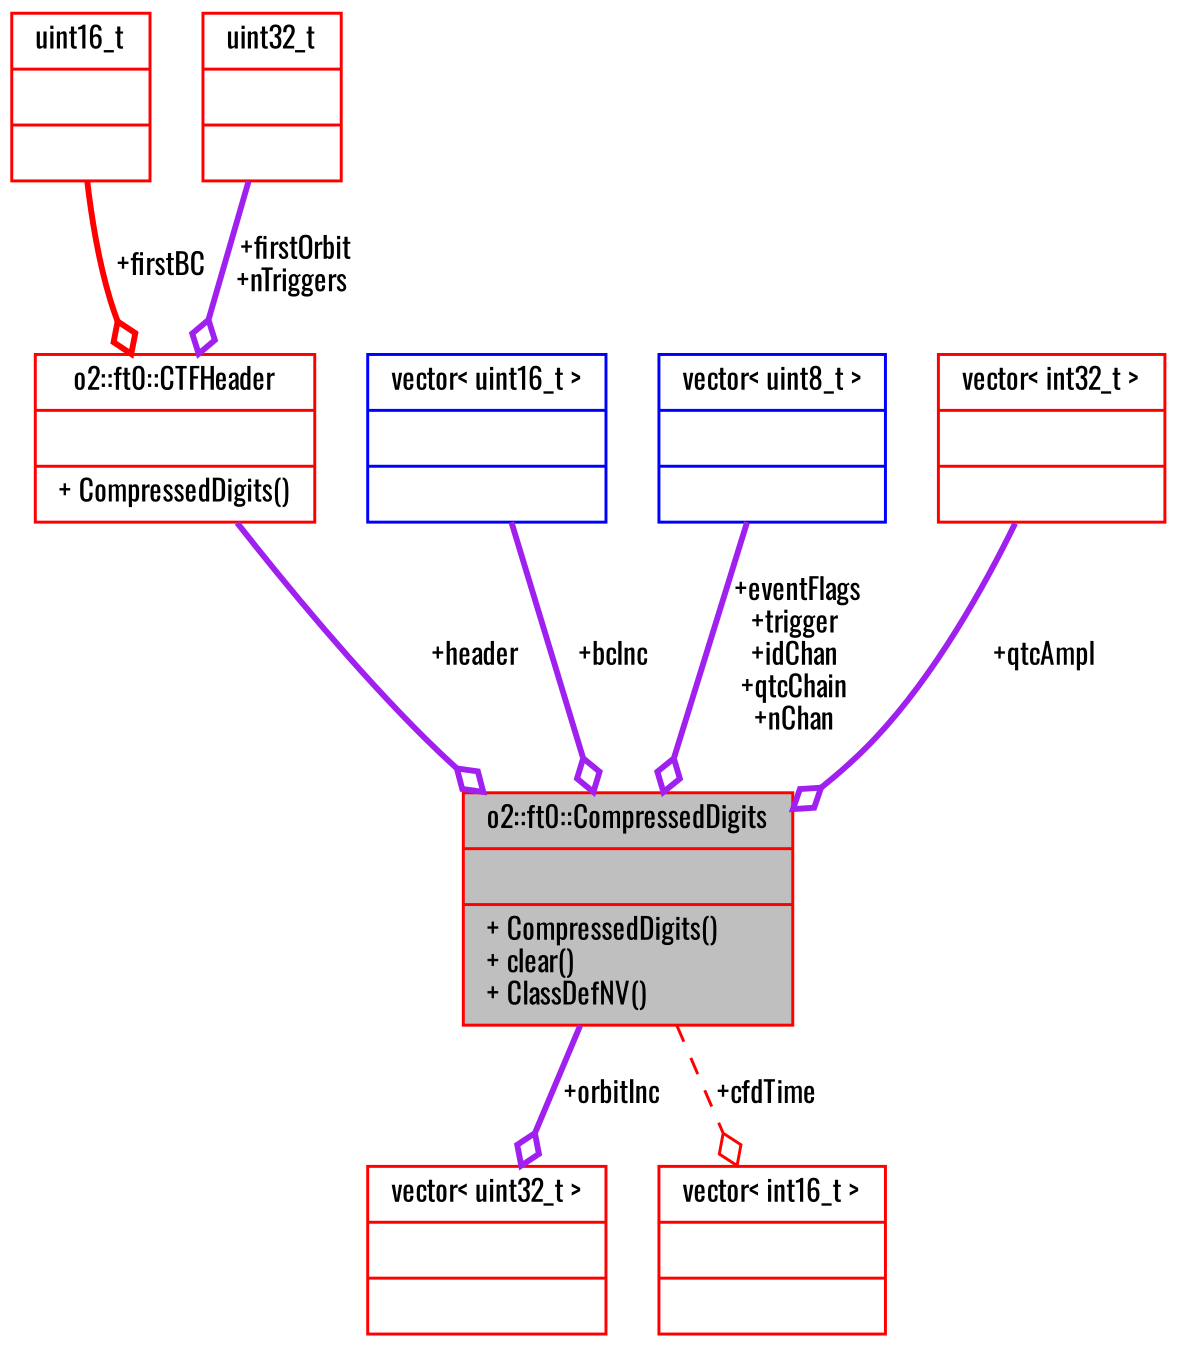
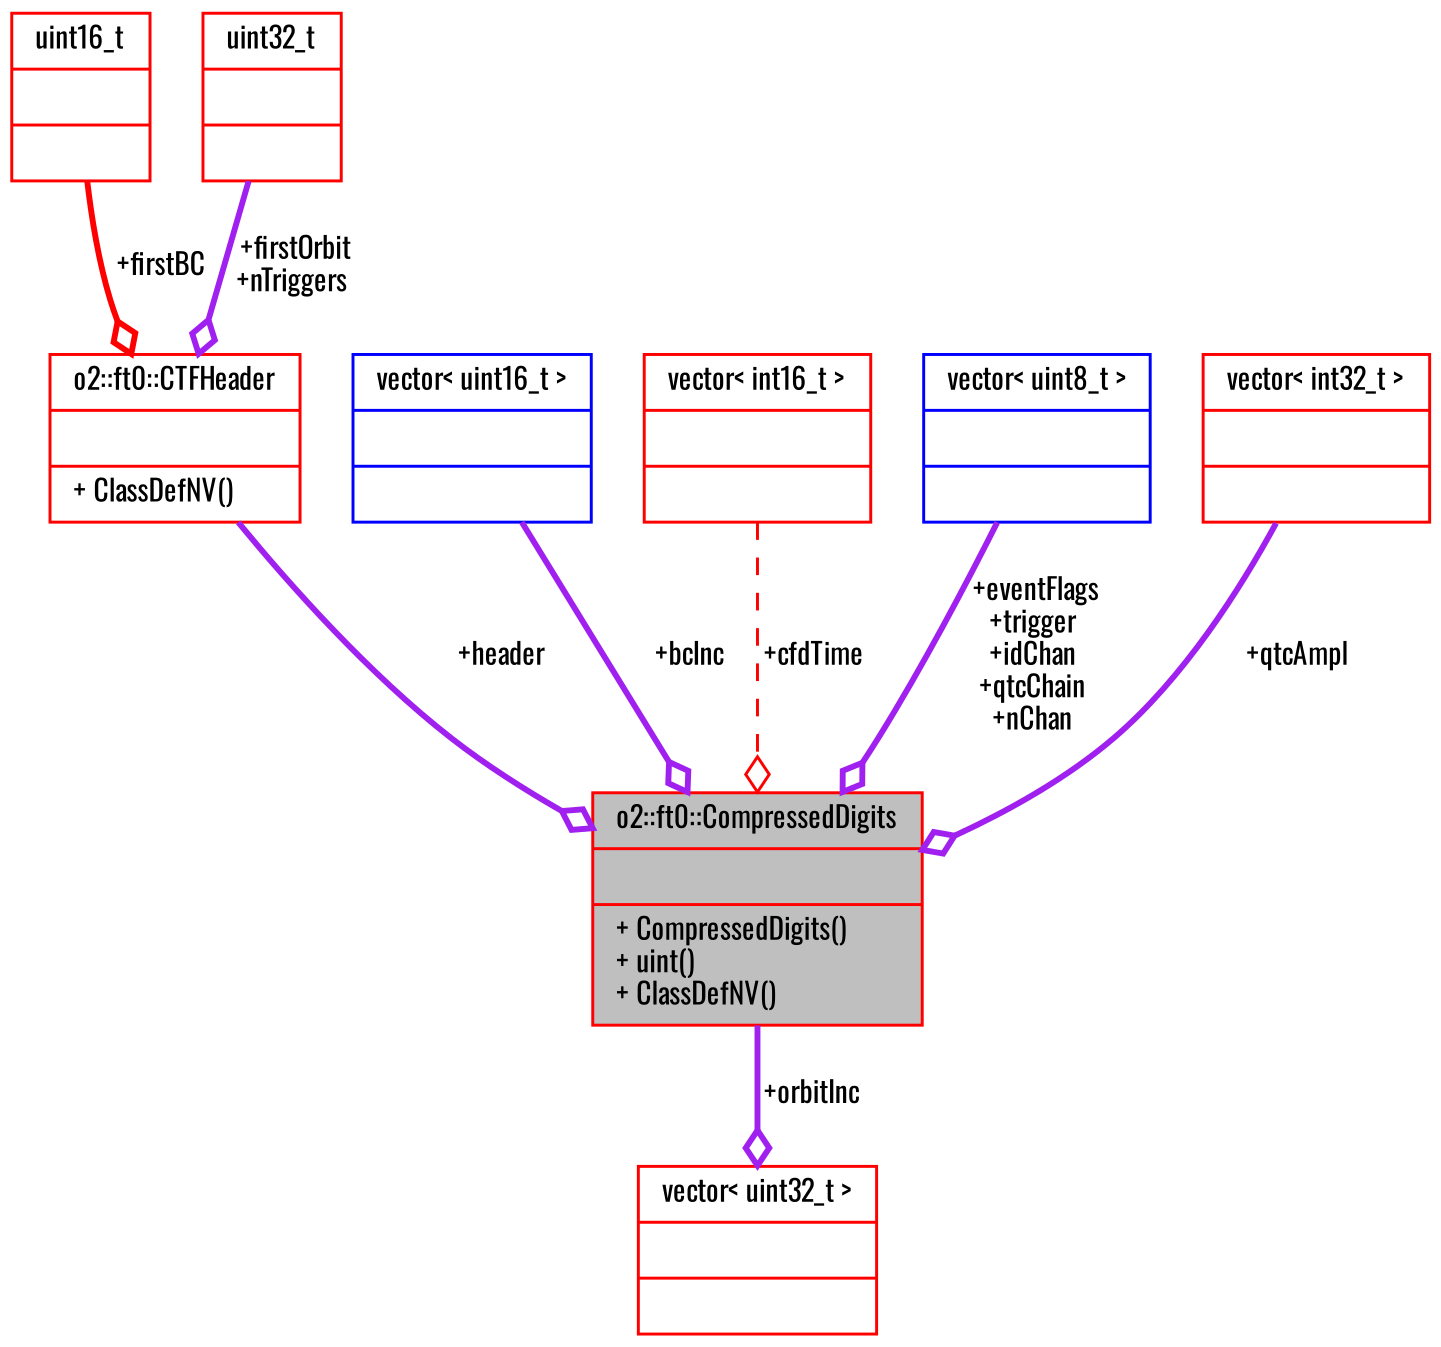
node "o2::ft0::CTFHeader": text "+ CompressedDigits()" -> "+ ClassDefNV()"
node "o2::ft0::CompressedDigits": text "+ clear()" -> "+ uint()"
edge "o2::ft0::CompressedDigits" -> "vector< int16_t >": reversed
